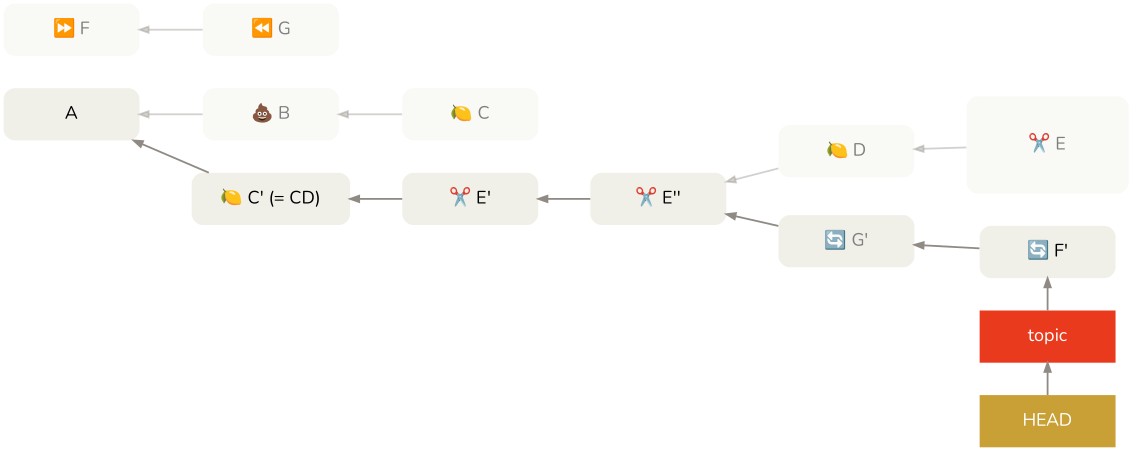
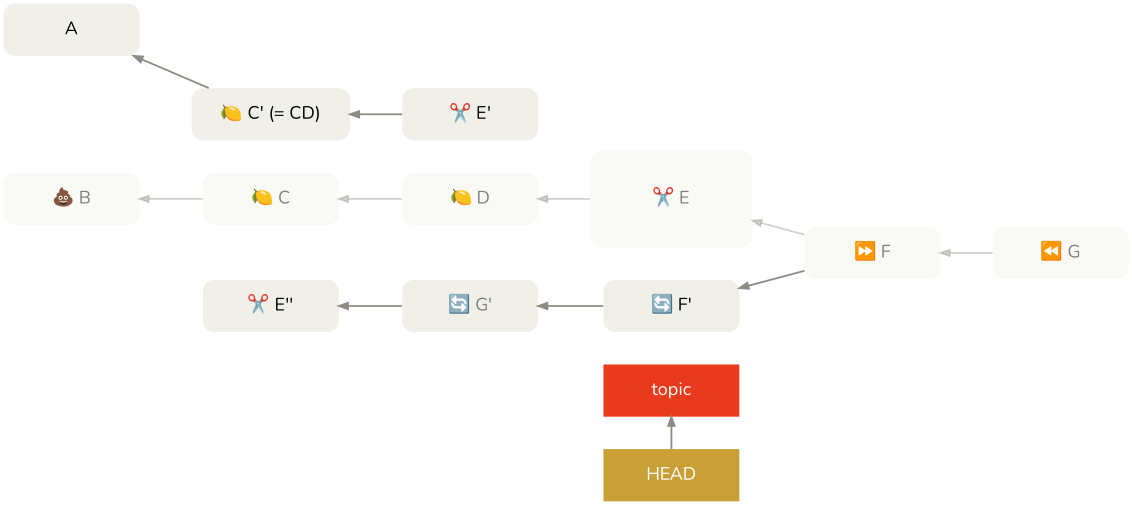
edge "💩 B" -> "A": removed
edge "🍋 D" -> "✂️ E''": now "🍋 D" -> "🍋 C"
edge "✂️ E''" -> "✂️ E'": removed
edge "⏩ F" -> "✂️ E": added
edge "topic" -> "🔄 F'": now "⏩ F" -> "🔄 F'"
